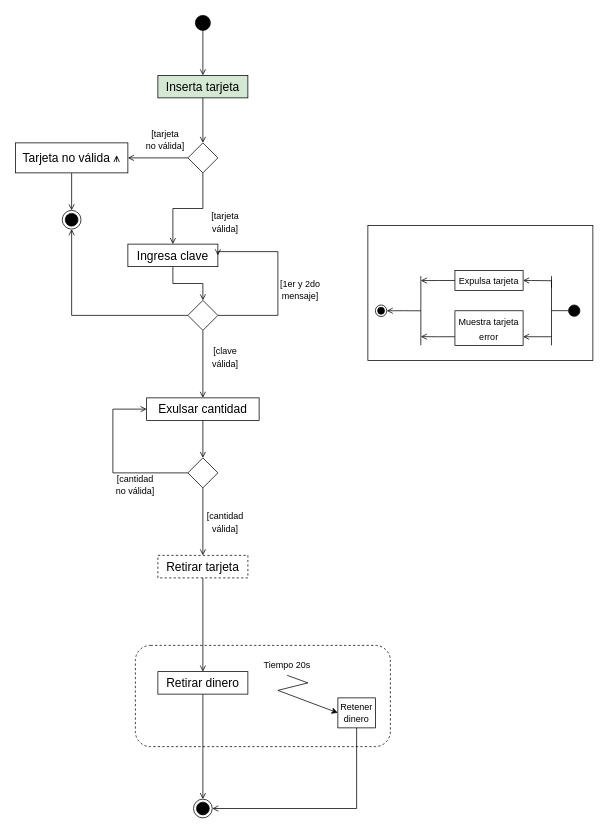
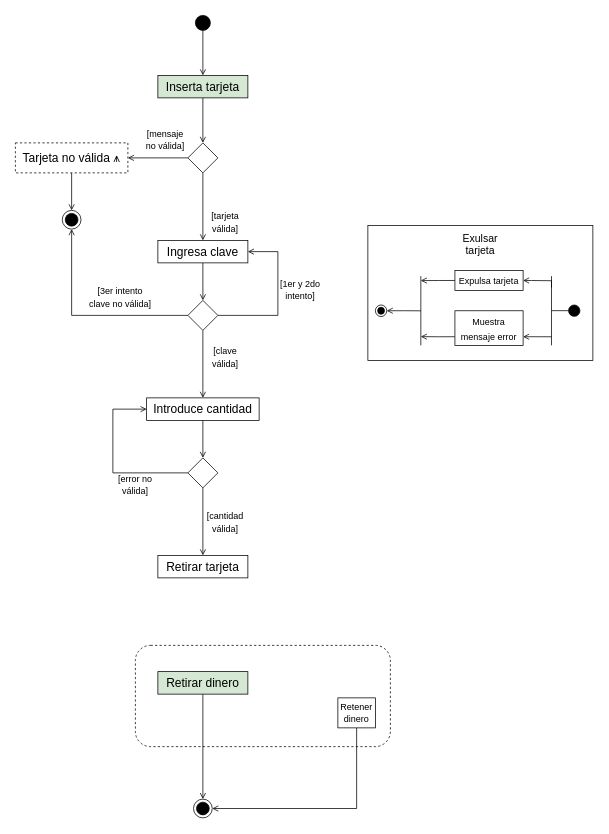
node "[tarjeta no válida]": label "[tarjeta no válida]" -> "[mensaje no válida]"
node "Tarjeta no válida ⩚": style solid -> dashed
node "Exulsar tarjeta": added
node "Ingresa clave": moved (173, 255) -> (203, 252)
node "[1er y 2do mensaje]": label "[1er y 2do mensaje]" -> "[1er y 2do intento]"
node "[3er intento clave no válida]": added
node "Muestra tarjeta error": label "Muestra tarjeta error" -> "Muestra mensaje error"
node "Exulsar cantidad": label "Exulsar cantidad" -> "Introduce cantidad"
node "[cantidad no válida]": label "[cantidad no válida]" -> "[error no válida]"
node "Retirar tarjeta": style dashed -> solid
edge "Retirar tarjeta" -> "Retirar dinero": removed
node "Tiempo 20s": removed
node "Retirar dinero": fillcolor #ffffff -> #d5e8d4
edge "Tiempo 20s" -> "Retener dinero": removed
